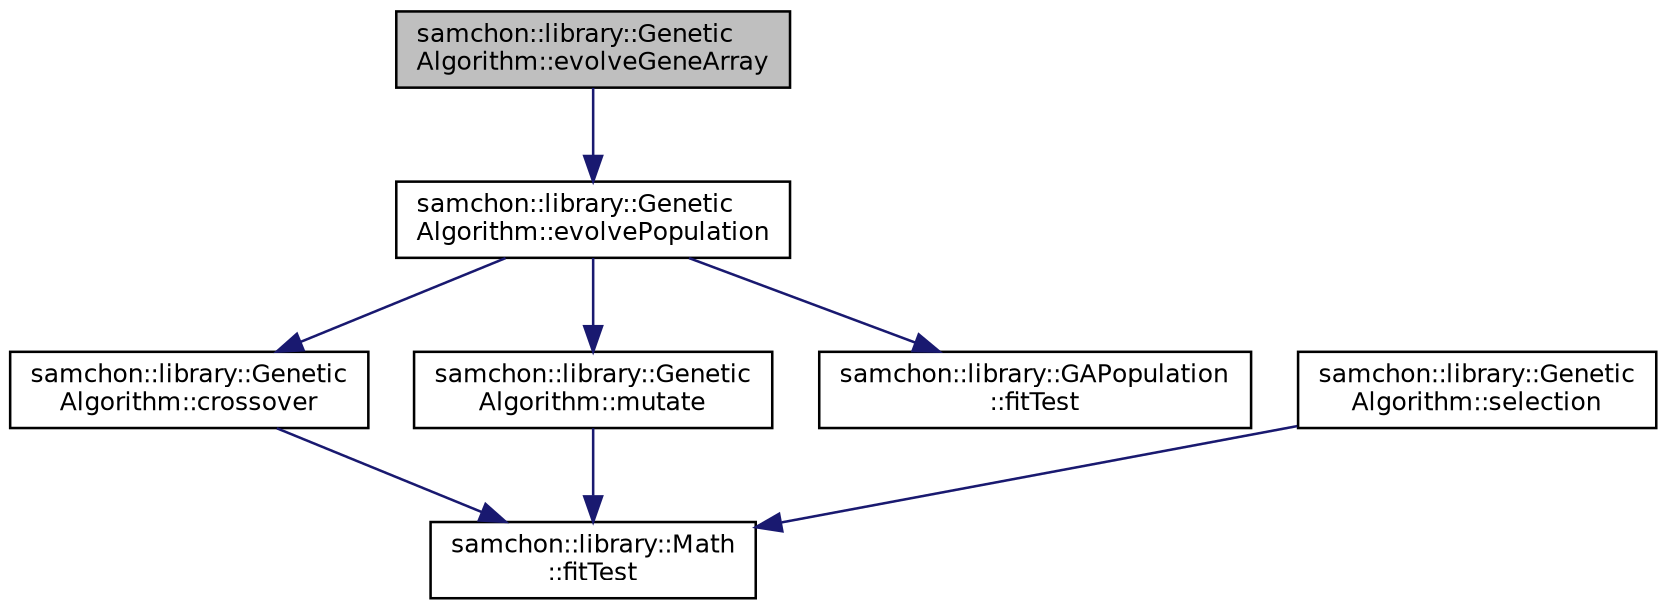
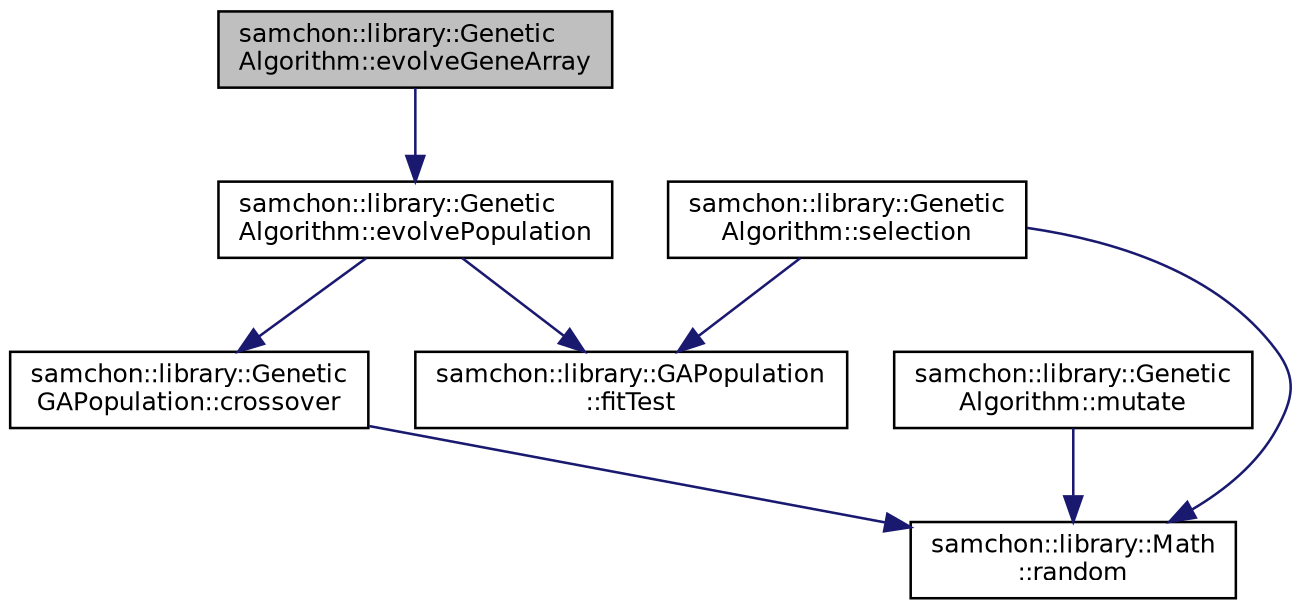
edge "samchon::library::Genetic Algorithm::evolvePopulation" -> "samchon::library::Genetic Algorithm::mutate": removed
edge "samchon::library::Genetic Algorithm::selection" -> "samchon::library::GAPopulation ::fitTest": added
node "samchon::library::Genetic Algorithm::crossover": label "samchon::library::Genetic Algorithm::crossover" -> "samchon::library::Genetic GAPopulation::crossover"
node "samchon::library::Math ::fitTest": label "samchon::library::Math ::fitTest" -> "samchon::library::Math ::random"
